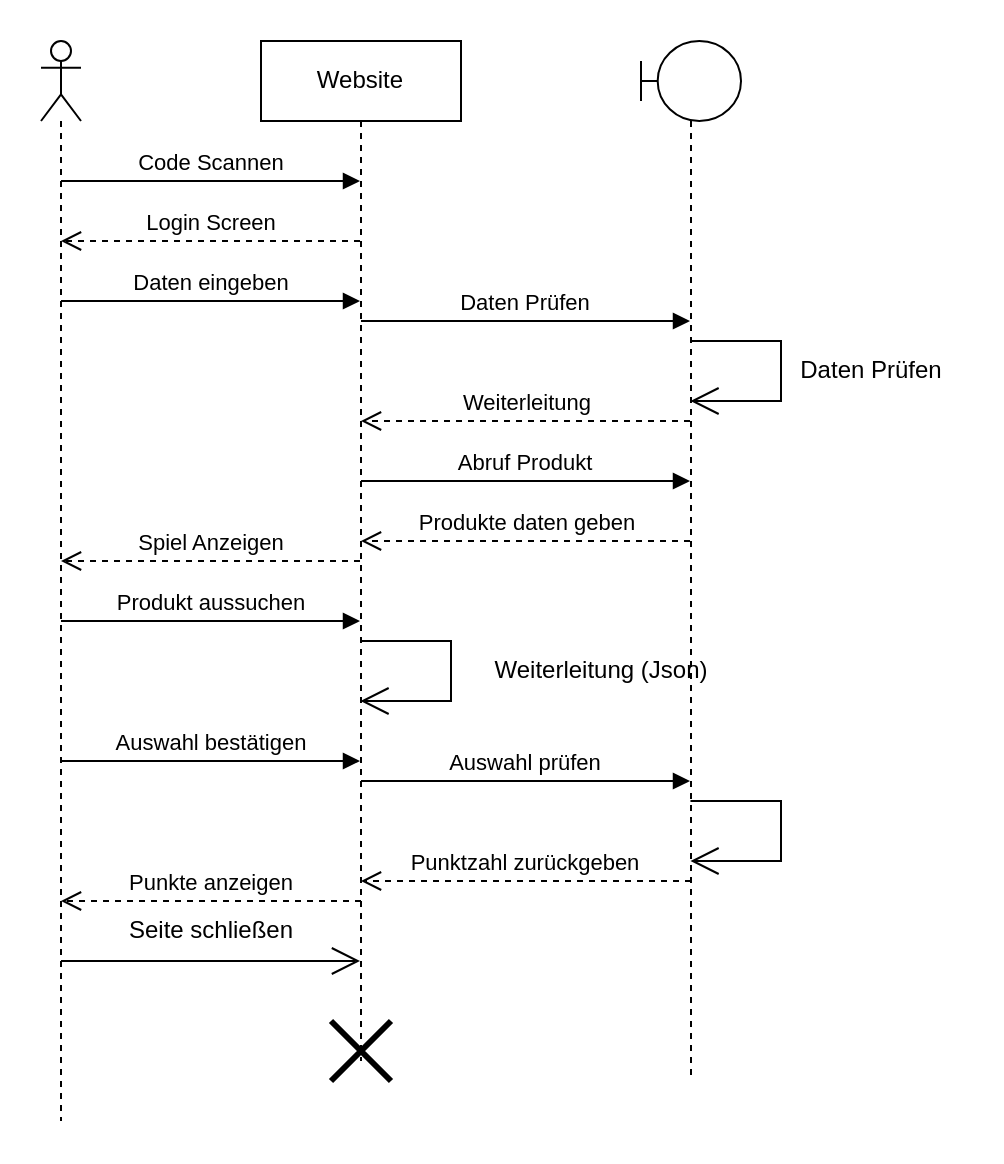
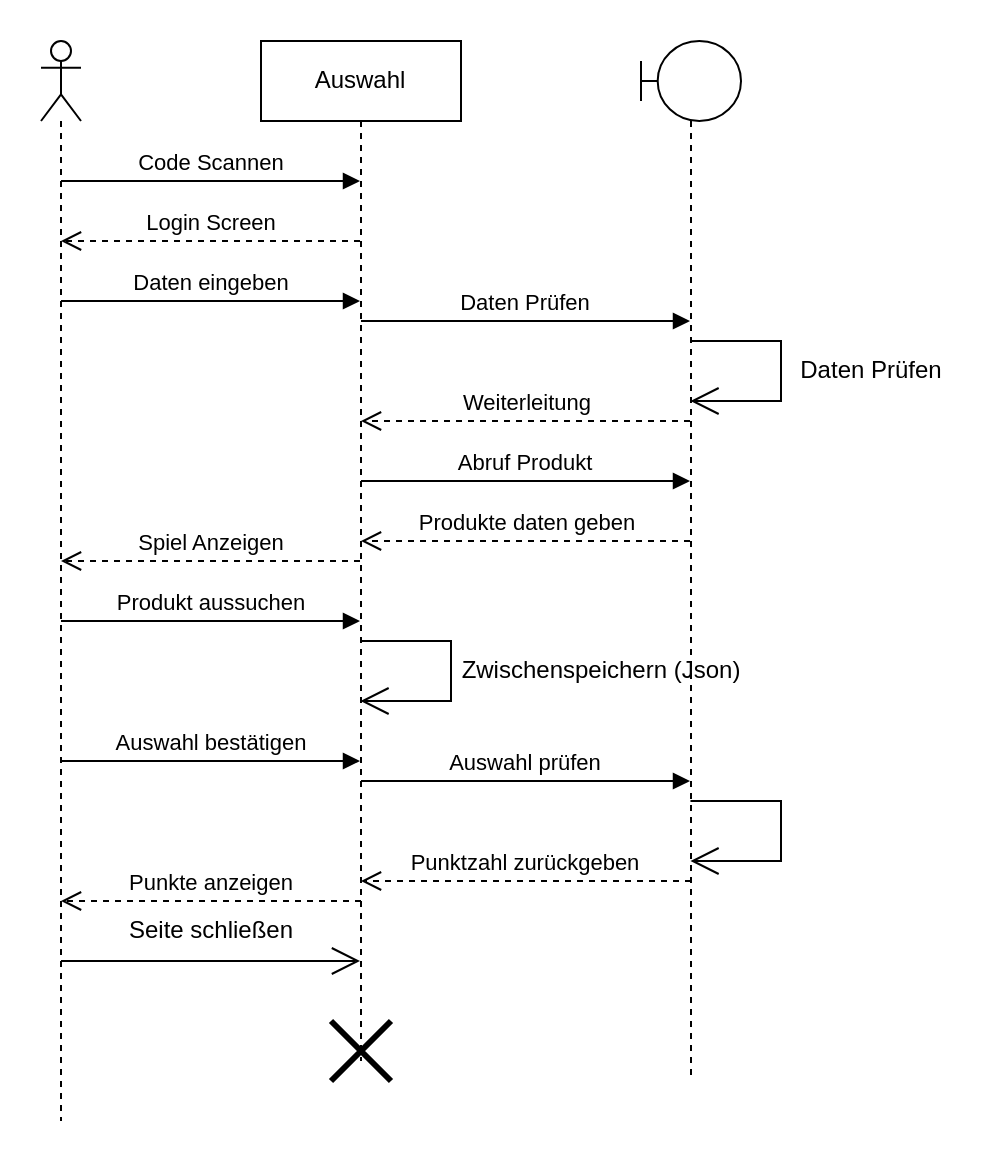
node "Website": label "Website" -> "Auswahl"
node "Weiterleitung (Json)": label "Weiterleitung (Json)" -> "Zwischenspeichern (Json)"
